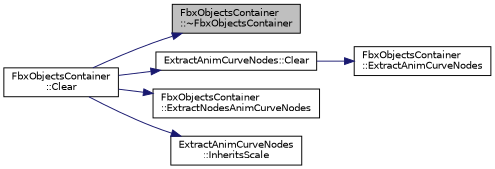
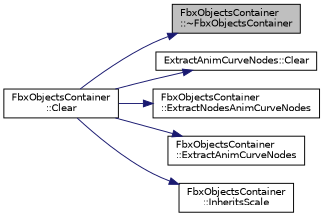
edge "ExtractAnimCurveNodes::Clear" -> "FbxObjectsContainer ::ExtractAnimCurveNodes": now "FbxObjectsContainer ::Clear" -> "FbxObjectsContainer ::ExtractAnimCurveNodes"
node "ExtractAnimCurveNodes ::InheritsScale": label "ExtractAnimCurveNodes ::InheritsScale" -> "FbxObjectsContainer ::InheritsScale"
